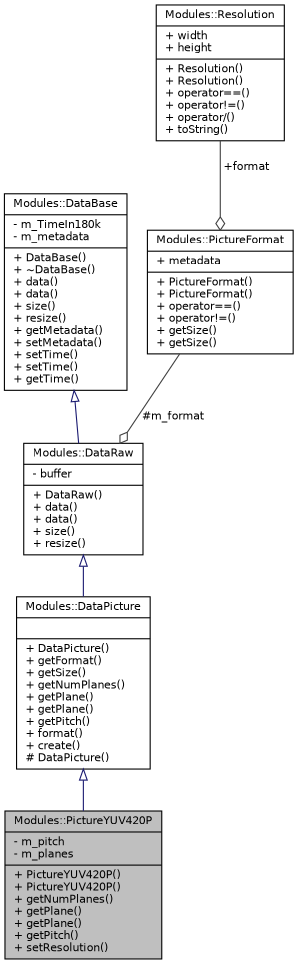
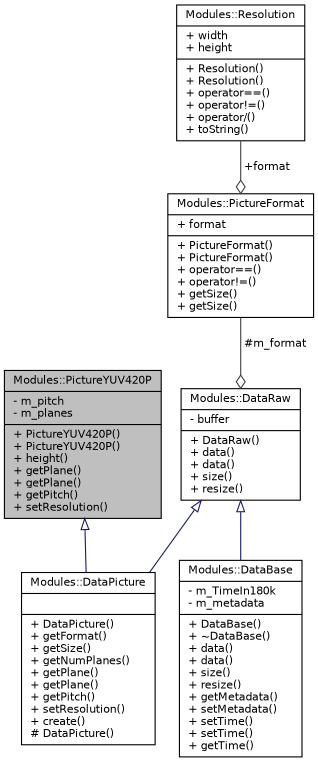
node "Modules::PictureFormat": text "+ metadata" -> "+ format"
edge "Modules::DataRaw" -> "Modules::DataBase": reversed
node "Modules::DataPicture": text "+ format()" -> "+ setResolution()"
edge "Modules::PictureYUV420P" -> "Modules::DataPicture": reversed
node "Modules::PictureYUV420P": text "+ getNumPlanes()" -> "+ height()"
